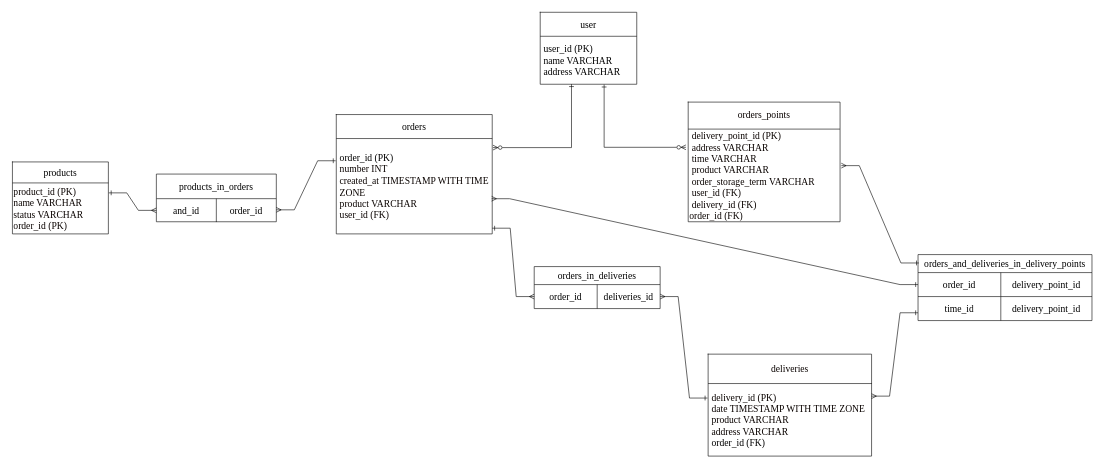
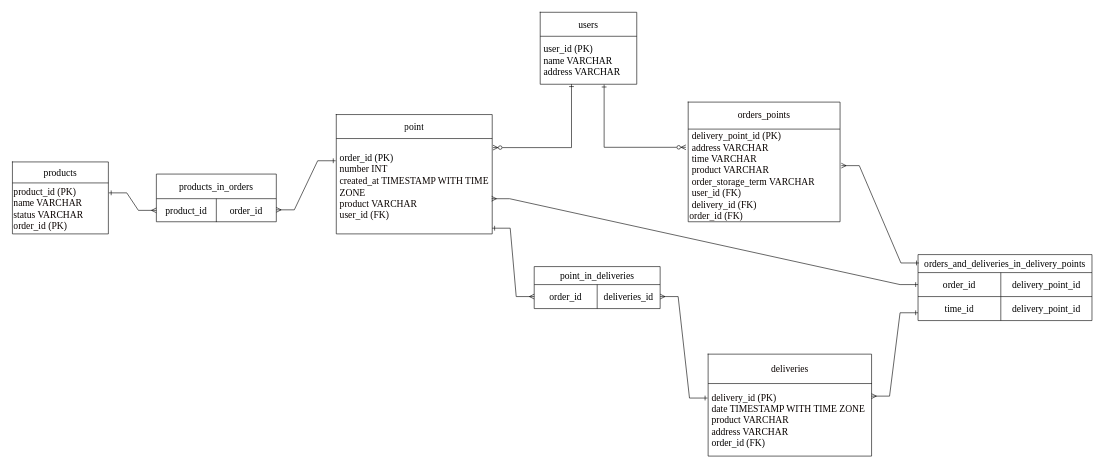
node "user": label "user" -> "users"
node "orders": label "orders" -> "point"
node "and_id": label "and_id" -> "product_id"
node "orders_in_deliveries": label "orders_in_deliveries" -> "point_in_deliveries"
